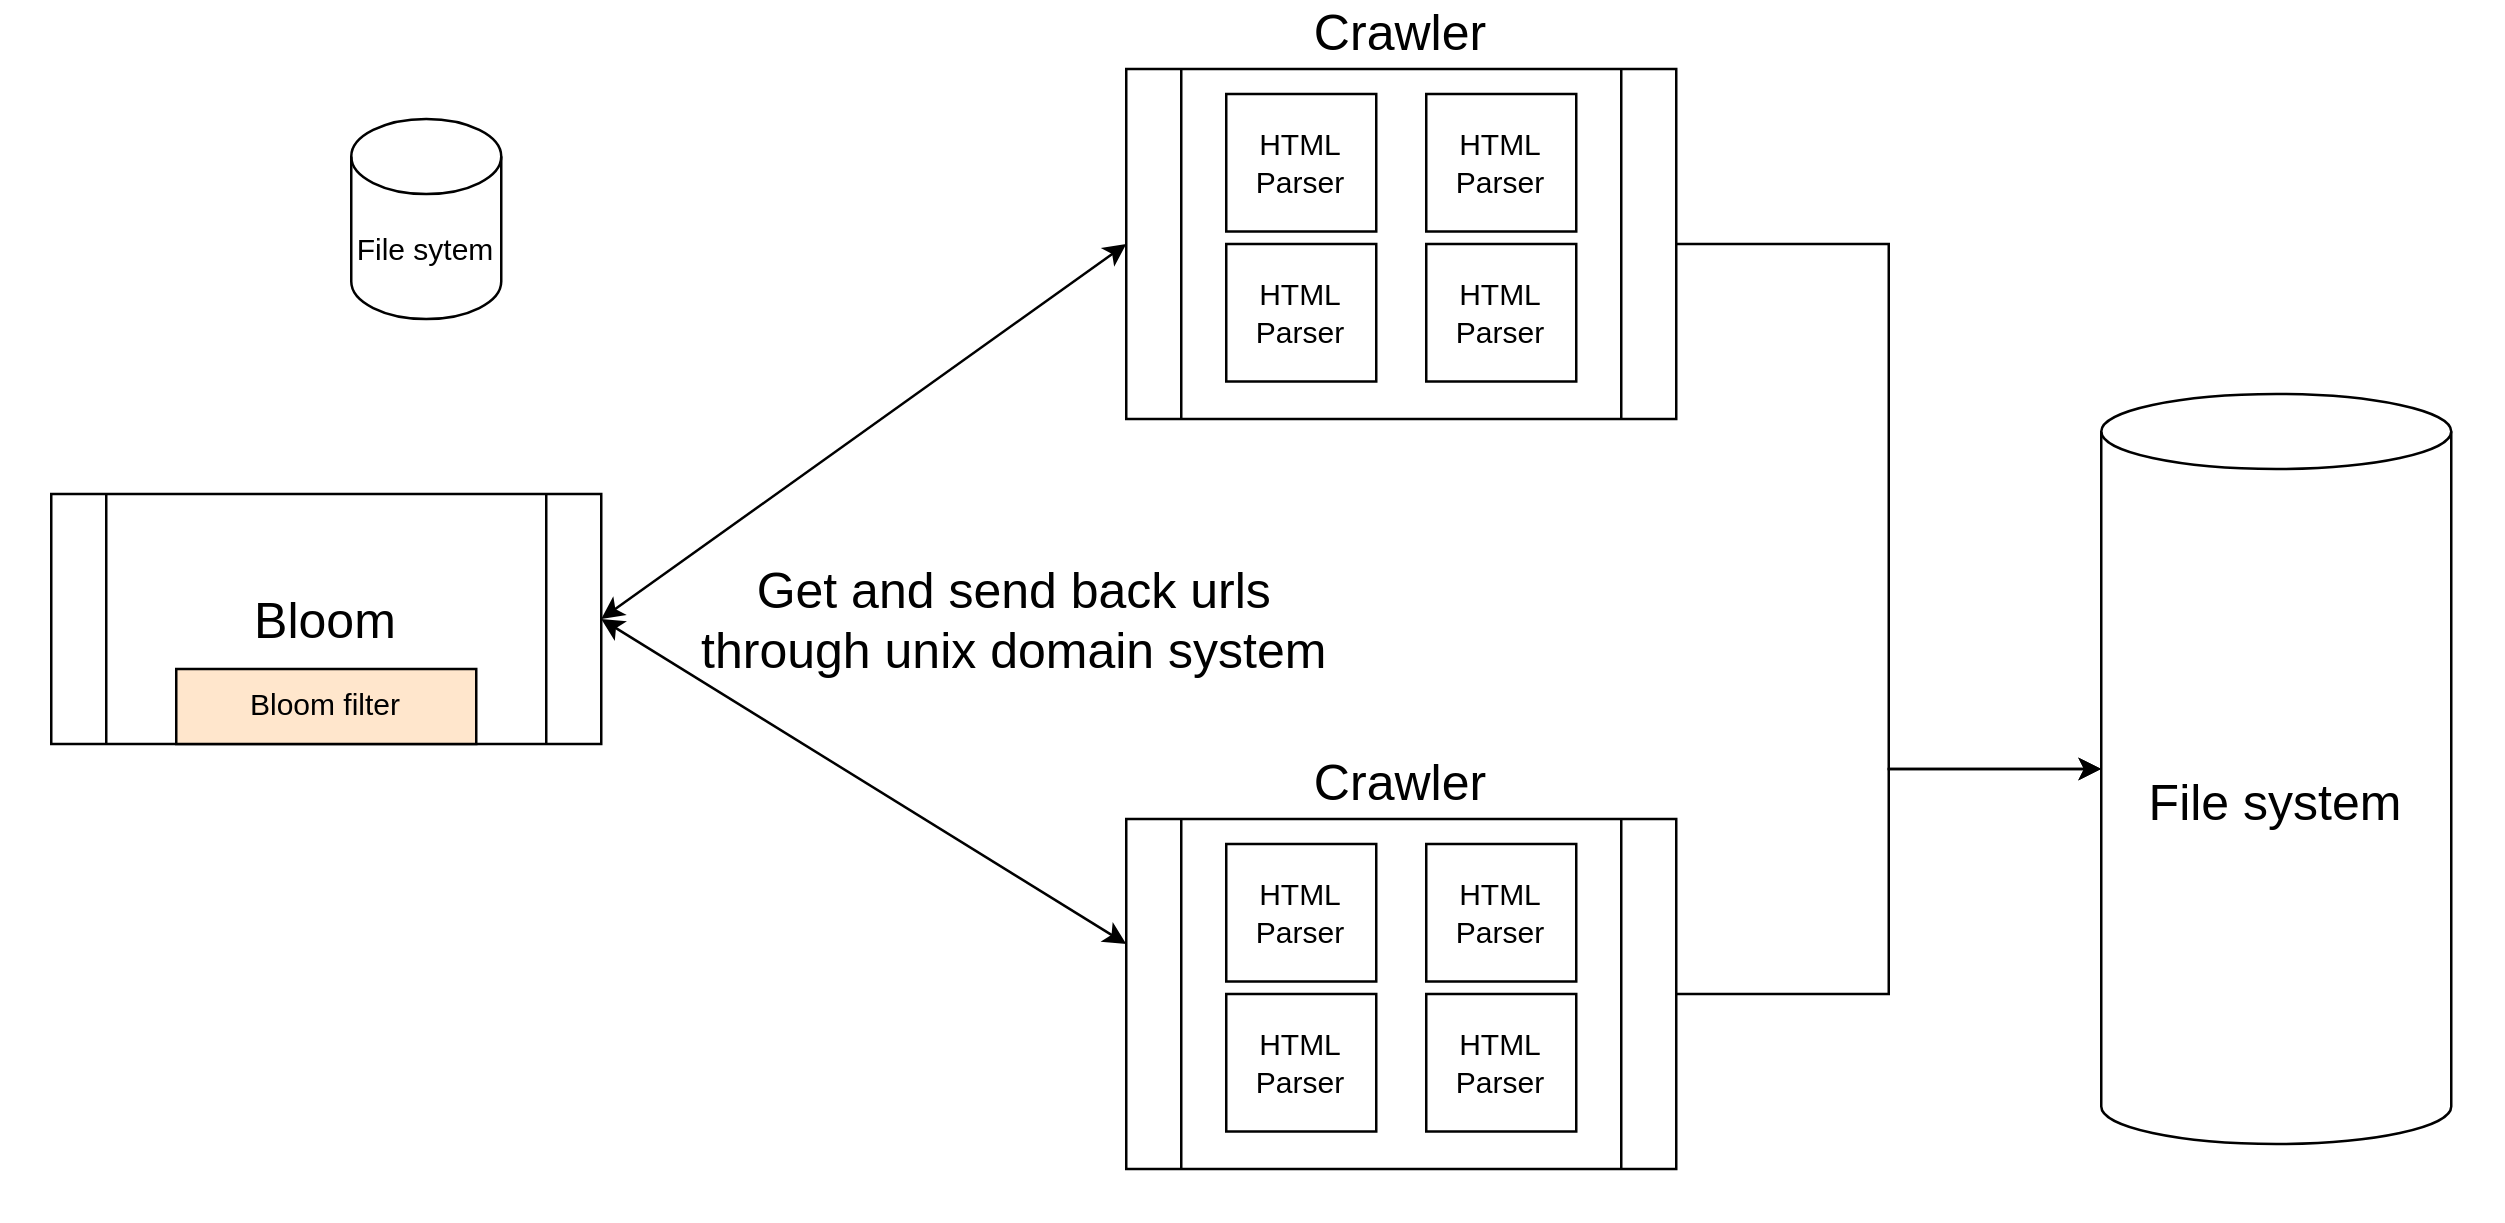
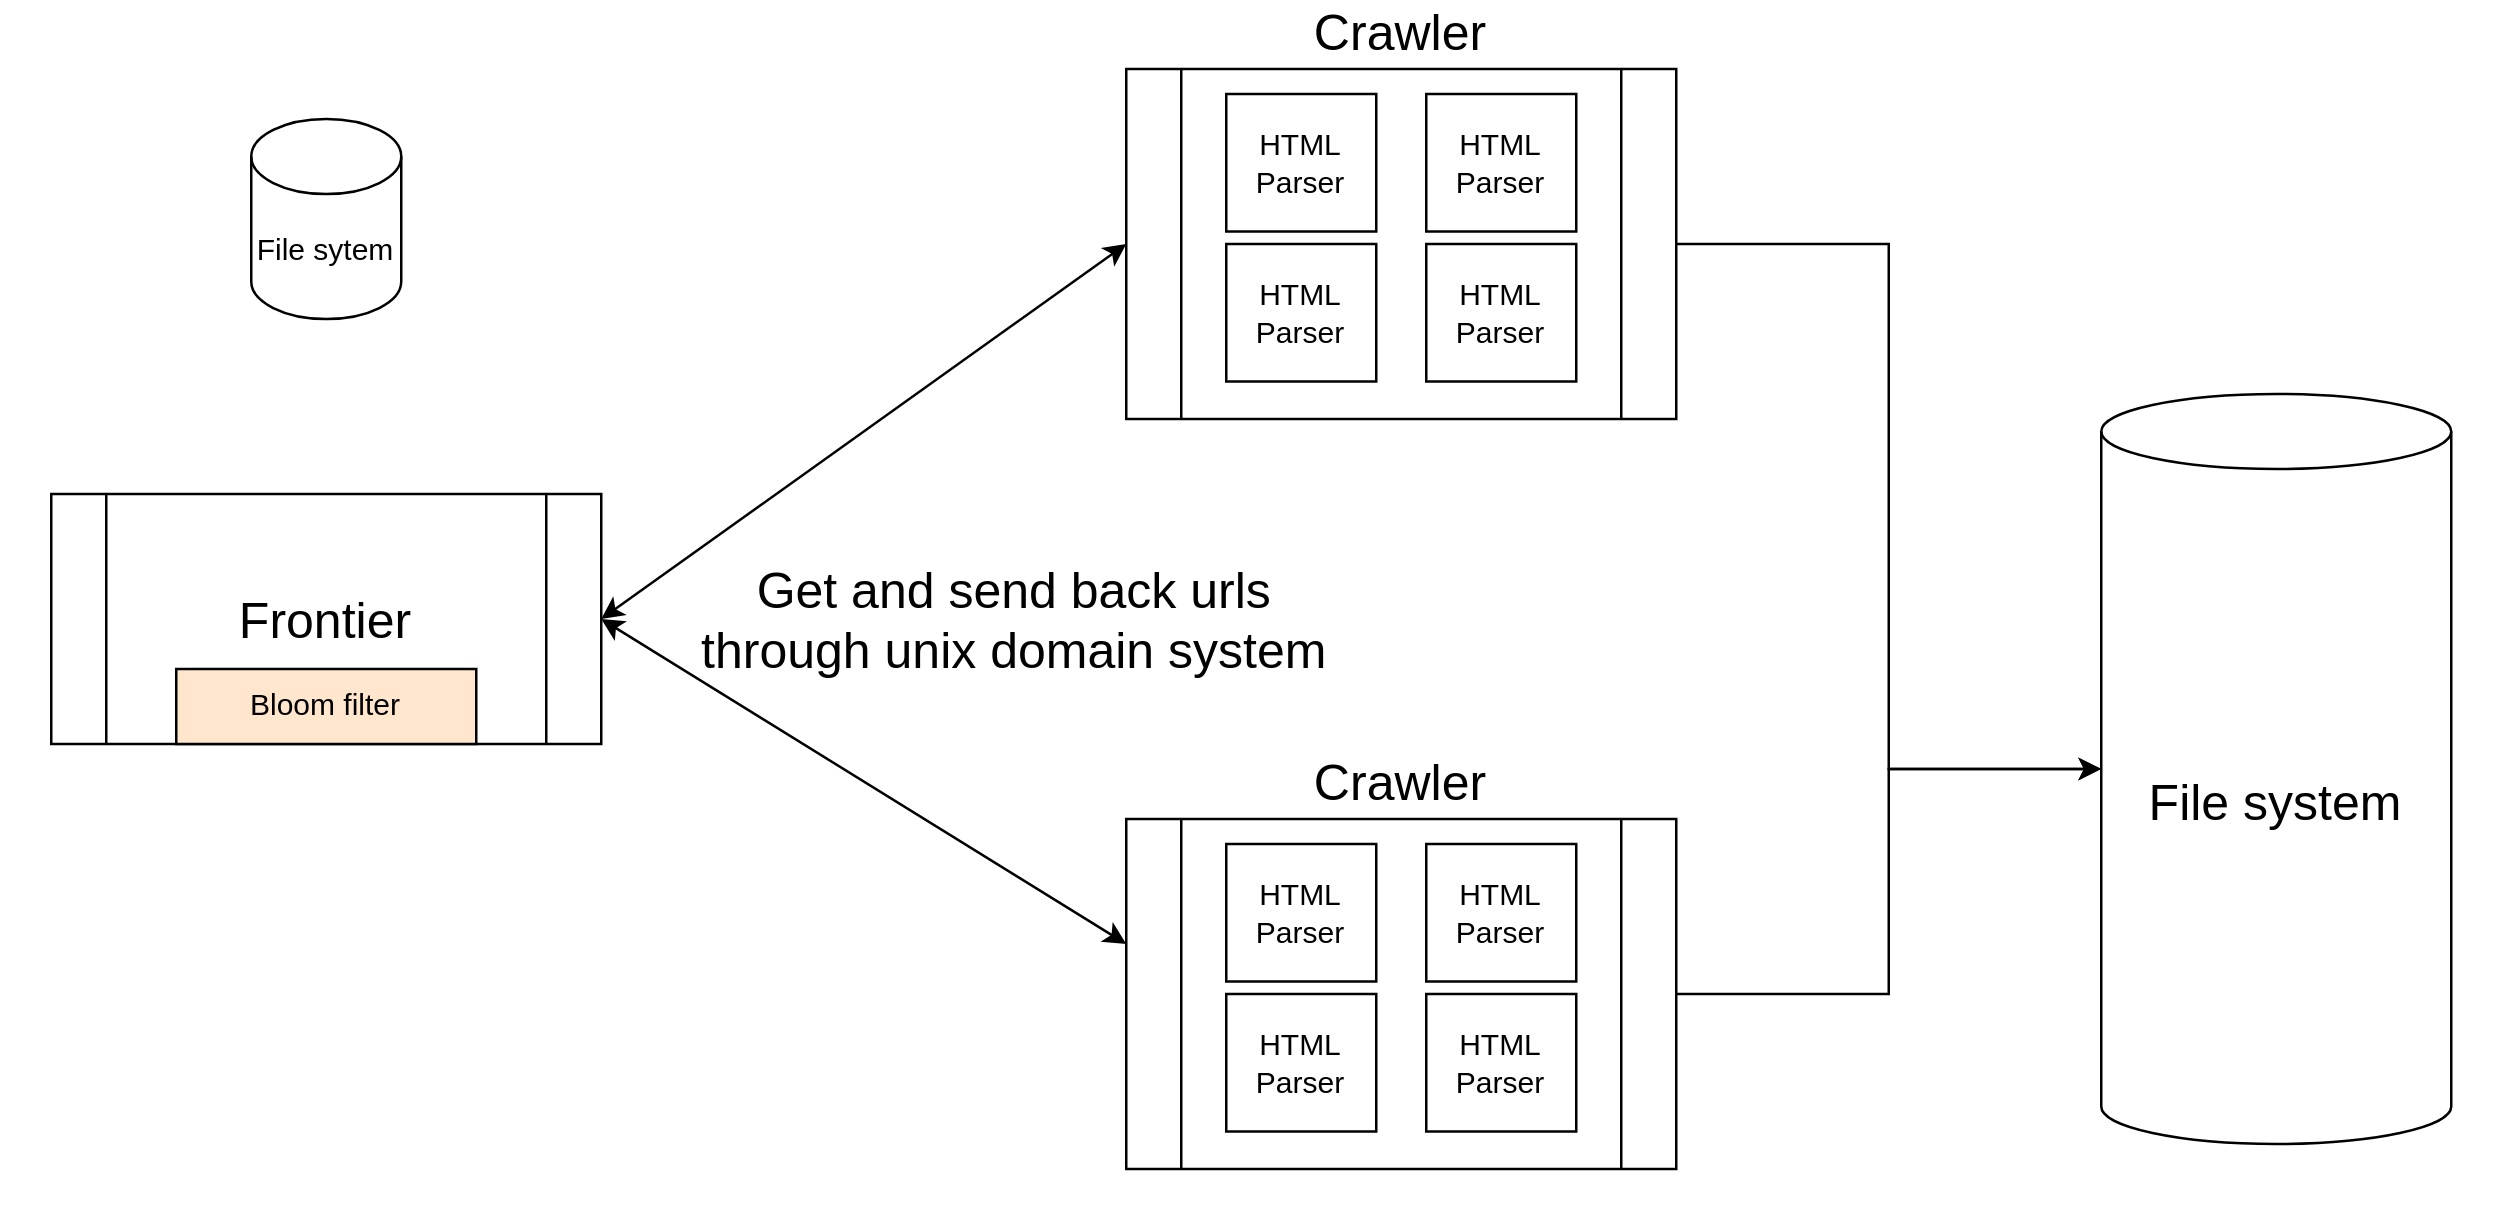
node "File sytem": moved (426, 219) -> (326, 219)
node "Bloom": label "Bloom" -> "Frontier"
